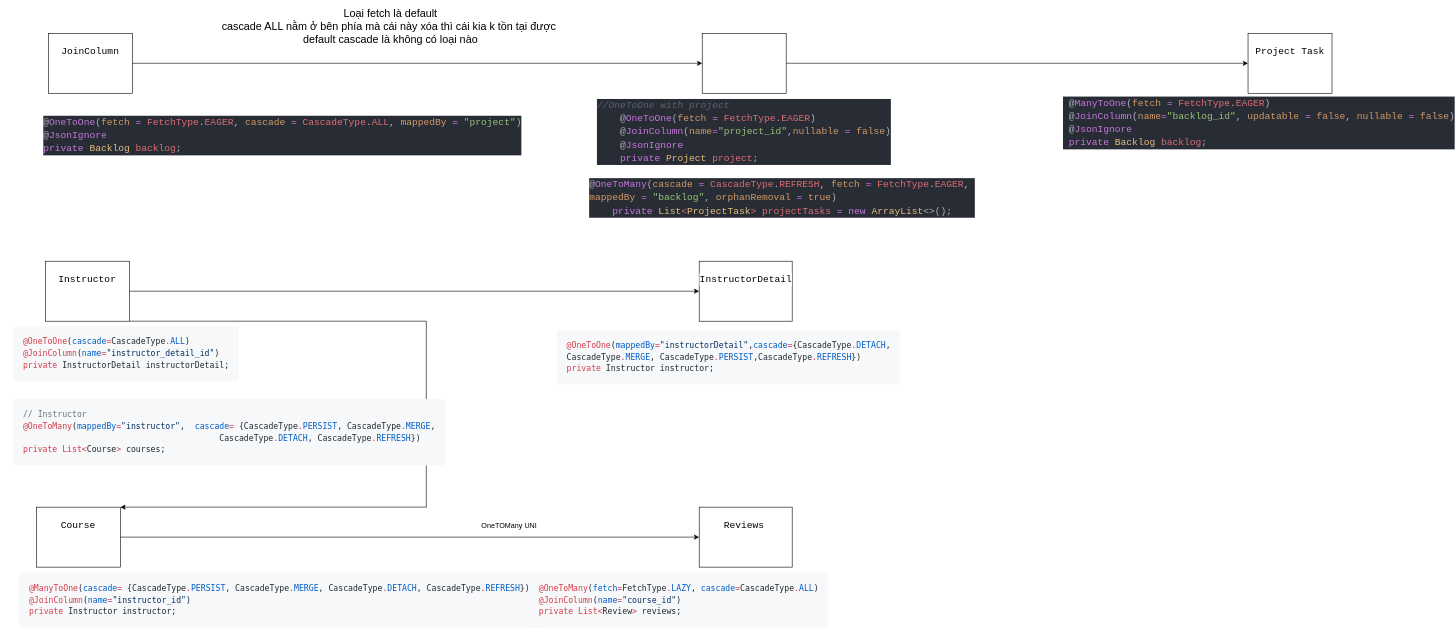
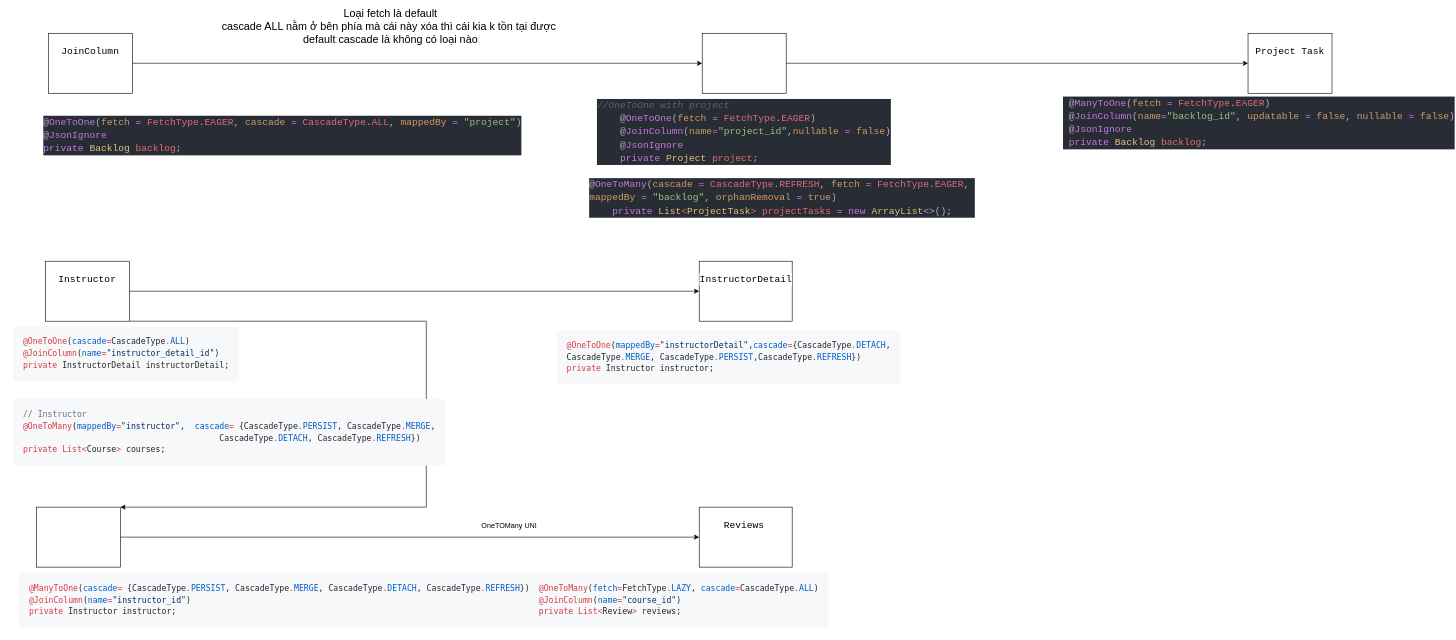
node "Course": removed
